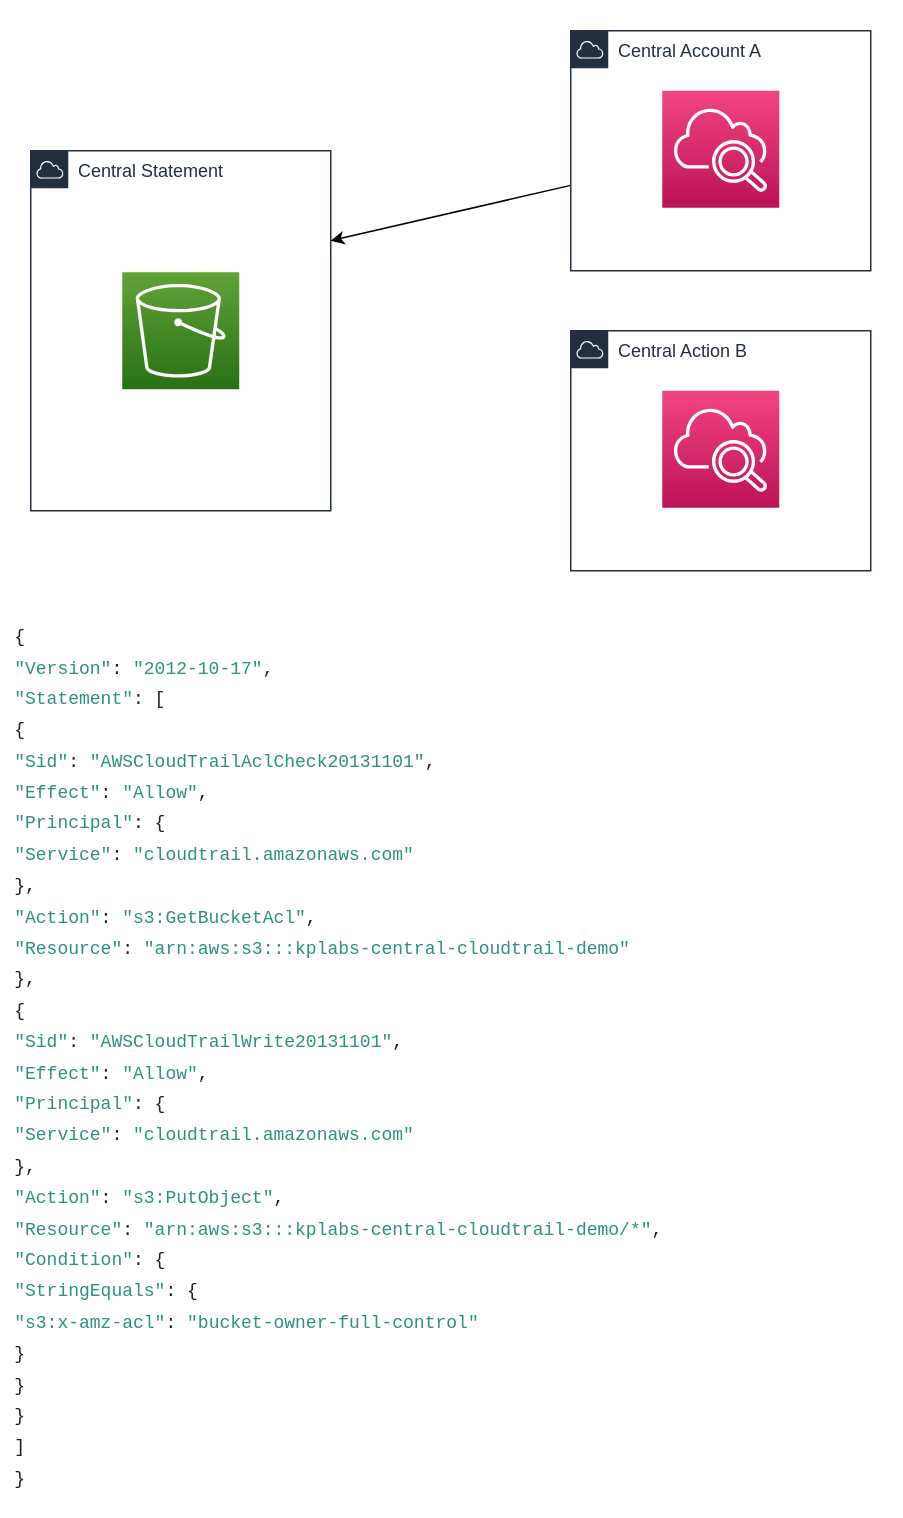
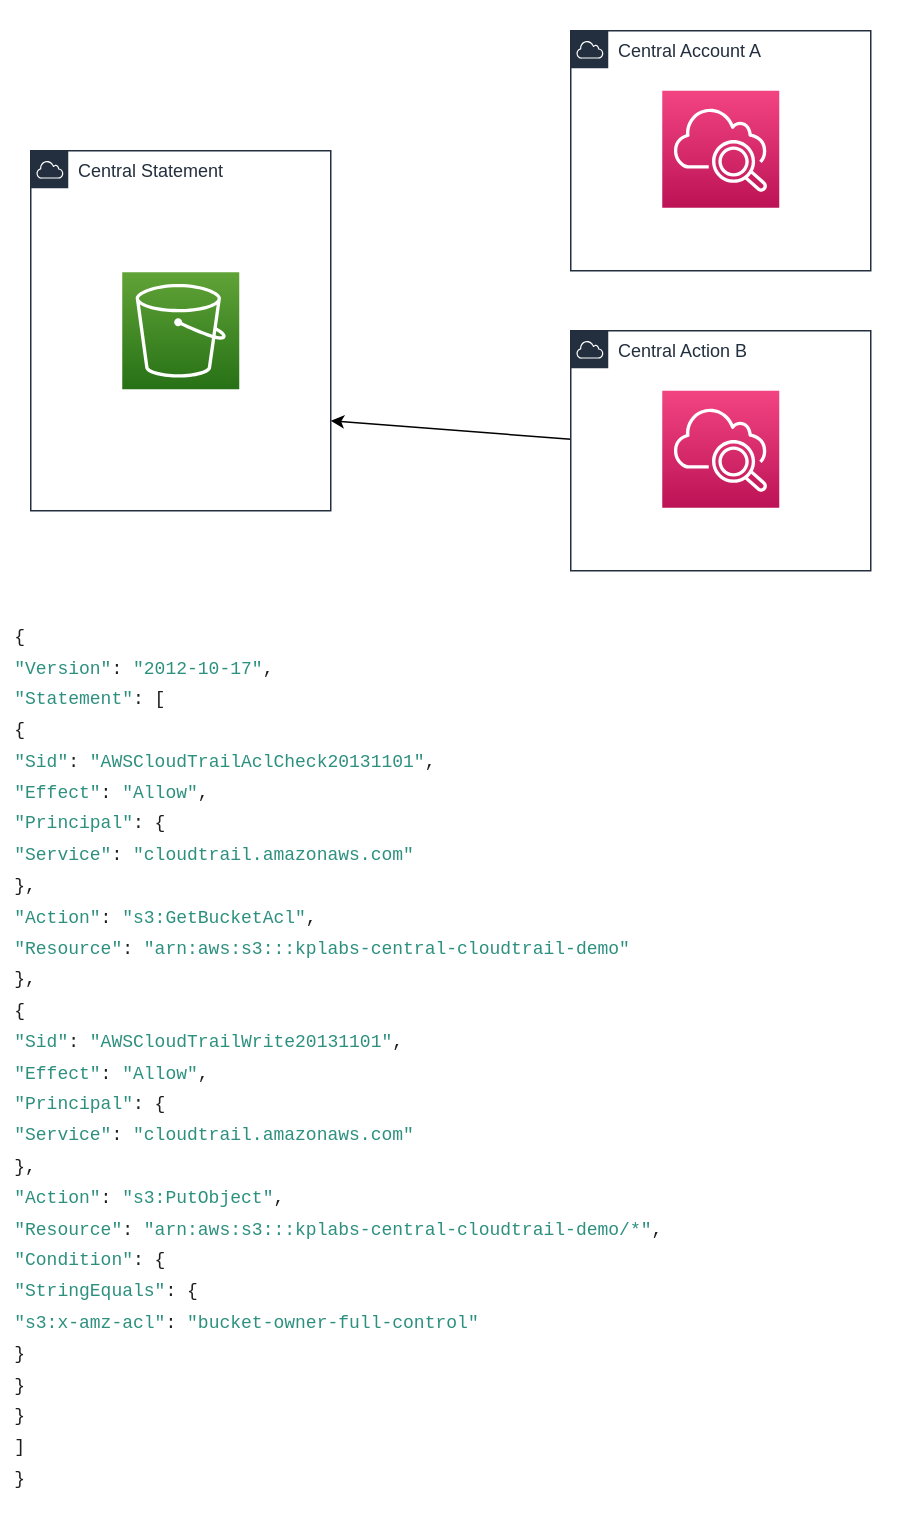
edge "Central Account A" -> "Central Statement": removed
edge "Central Action B" -> "Central Statement": added
